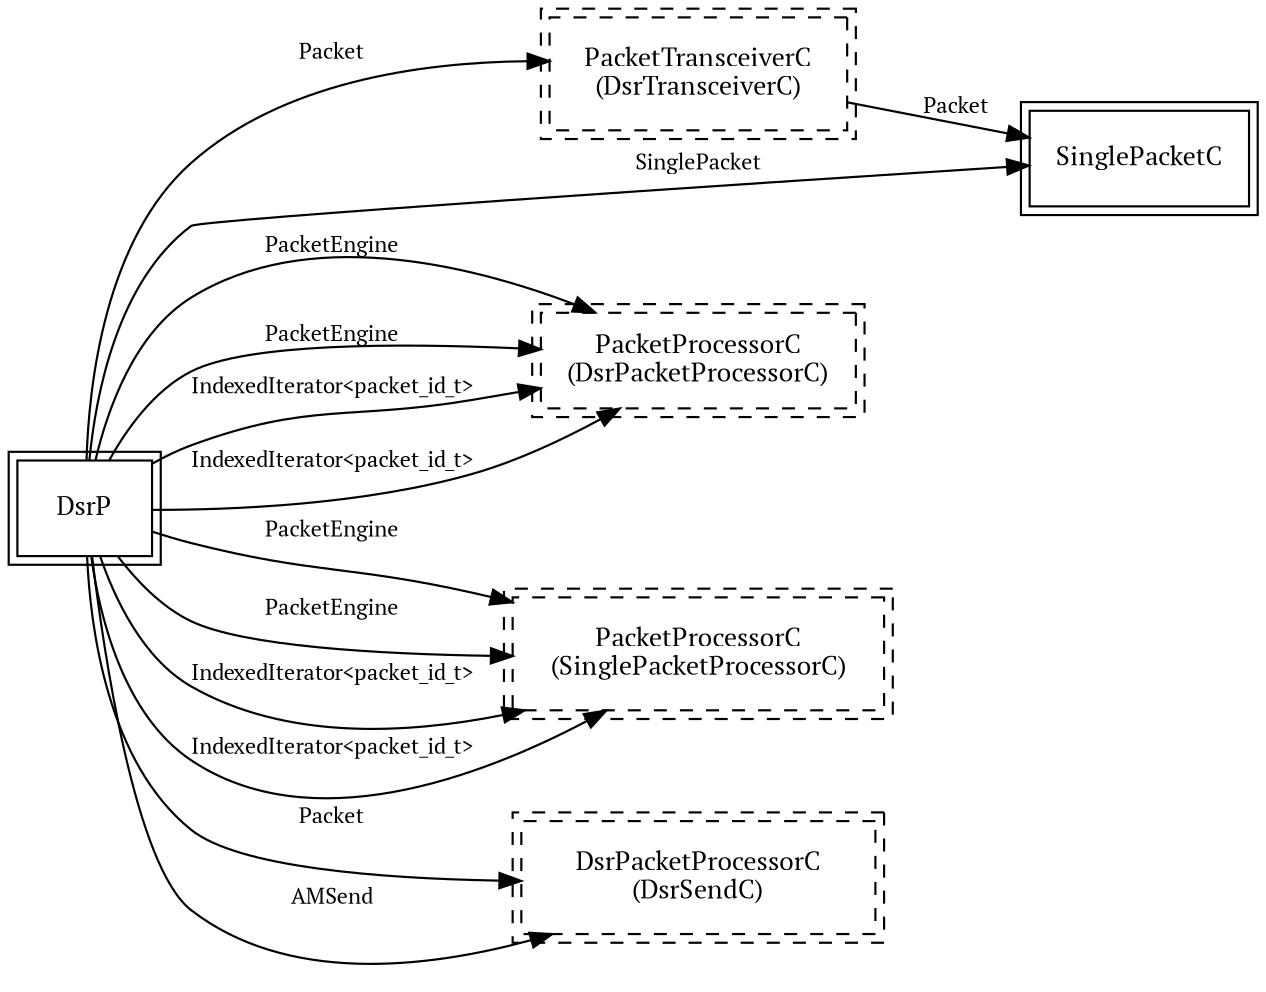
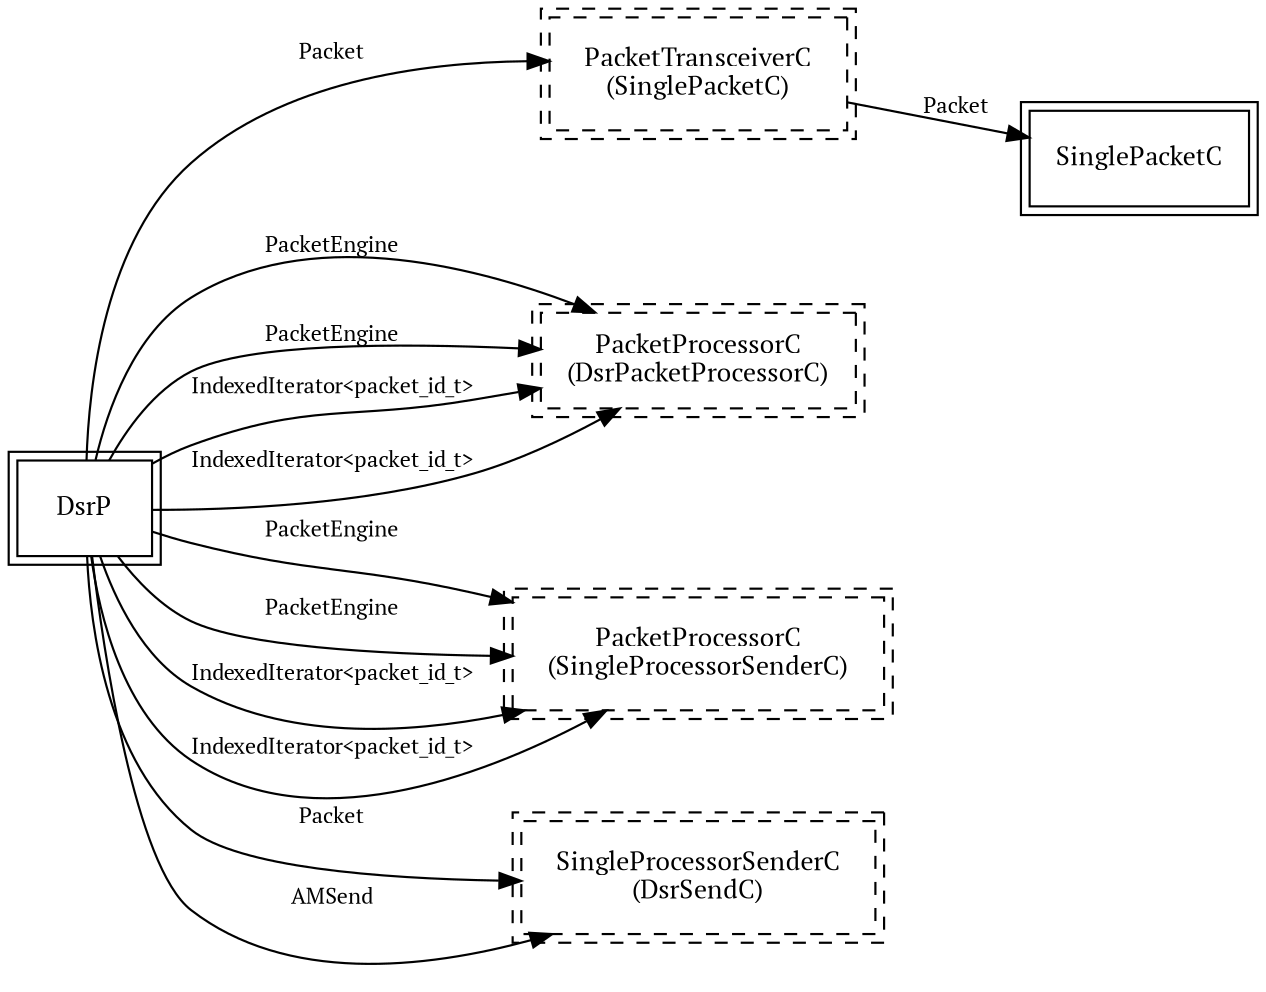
node "PacketTransceiverC (DsrTransceiverC)": label "PacketTransceiverC (DsrTransceiverC)" -> "PacketTransceiverC (SinglePacketC)"
edge "DsrP" -> "SinglePacketC": removed, label "SinglePacket"
node "PacketProcessorC (SinglePacketProcessorC)": label "PacketProcessorC (SinglePacketProcessorC)" -> "PacketProcessorC (SingleProcessorSenderC)"
node "DsrPacketProcessorC (DsrSendC)": label "DsrPacketProcessorC (DsrSendC)" -> "SingleProcessorSenderC (DsrSendC)"
